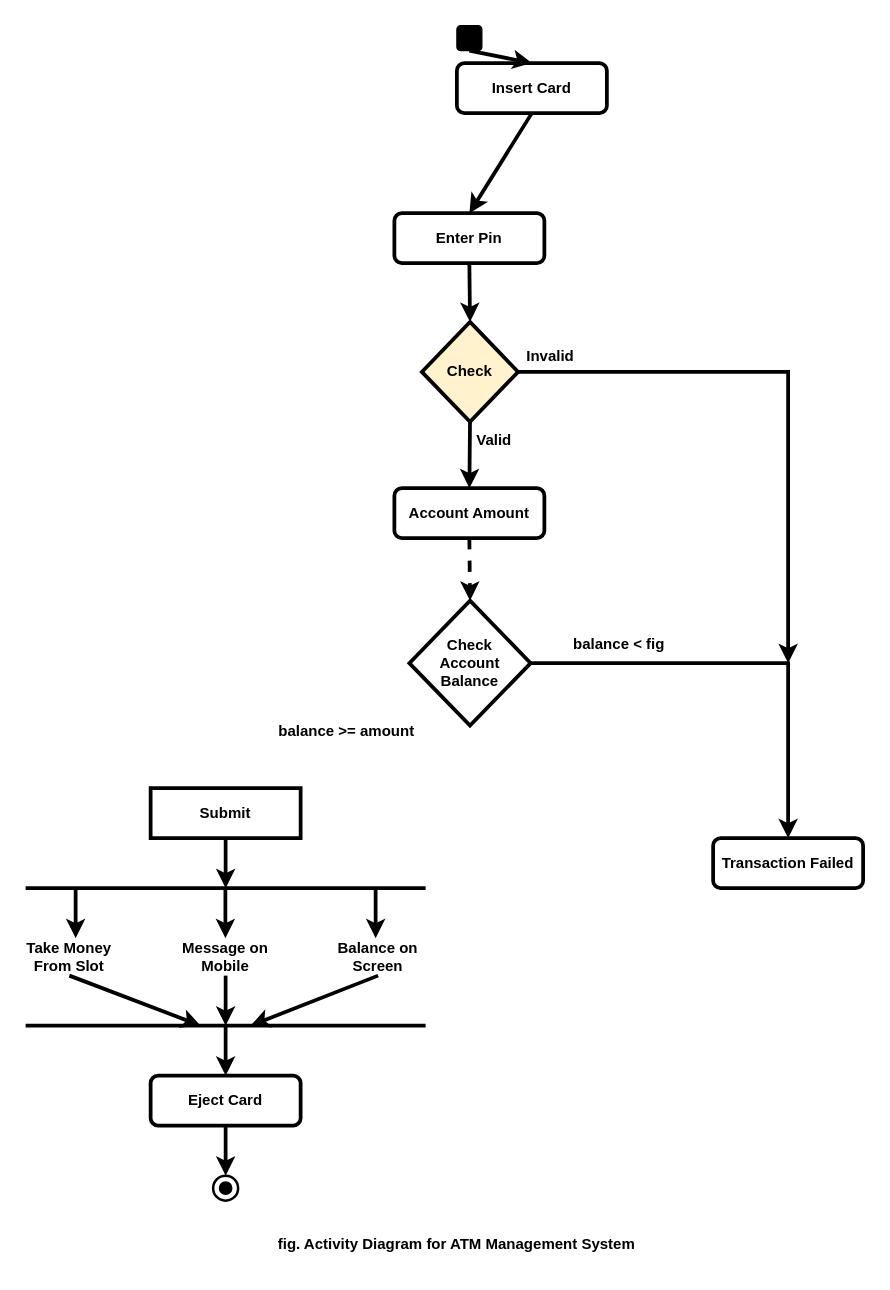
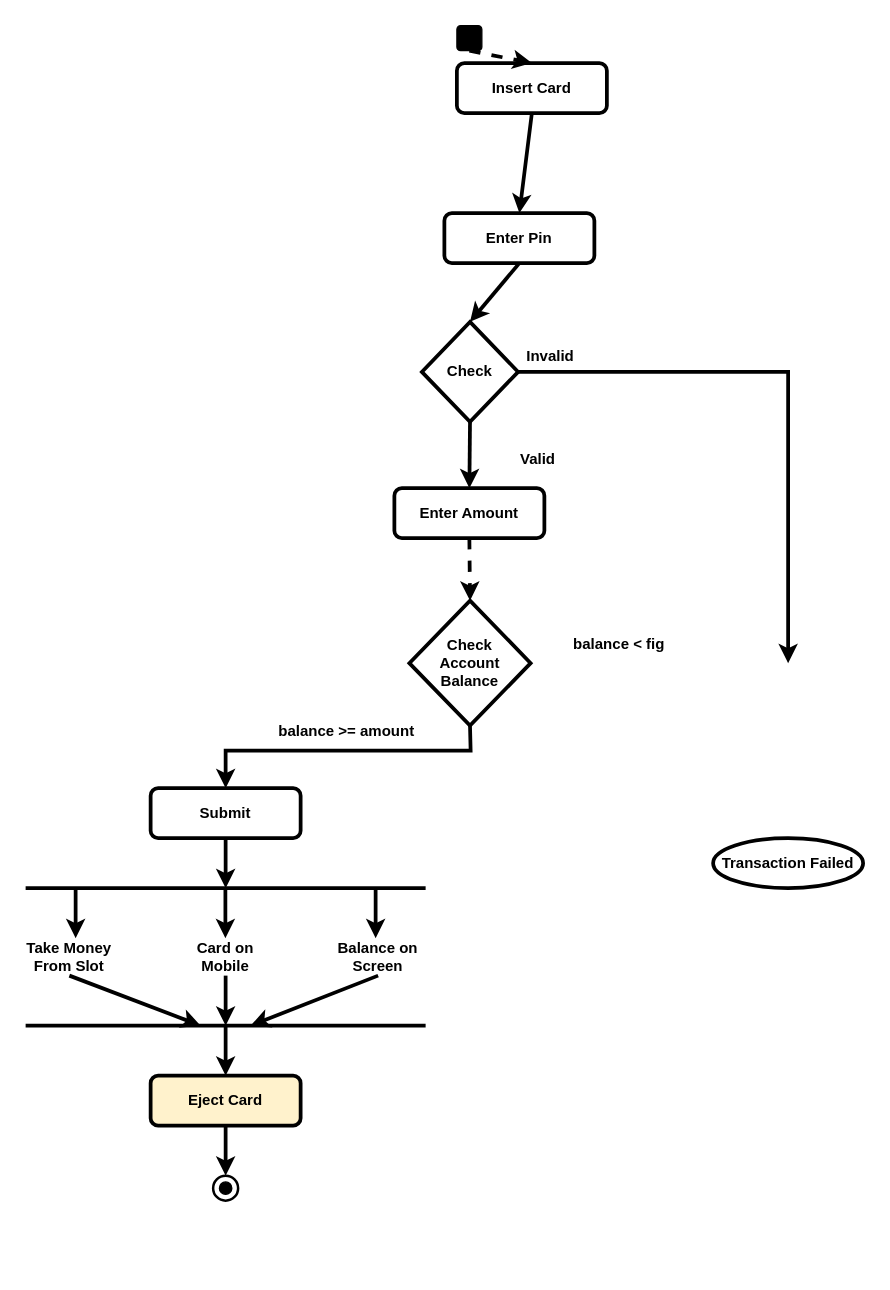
edge "a" -> "Insert Card": style solid -> dashed
node "Enter Pin": moved (469, 238) -> (519, 238)
node "Check": fillcolor #fff2cc -> #ffffff
node "Valid": moved (494, 441) -> (538, 459)
node "Account Amount": label "Account Amount" -> "Enter Amount"
edge "Check Account Balance" -> "Transaction Failed": removed
edge "Check Account Balance" -> "Submit": added
node "Submit": shape rectangle -> rounded rectangle
node "Transaction Failed": shape rounded rectangle -> ellipse
node "Message on Mobile": label "Message on Mobile" -> "Card on Mobile"
node "Eject Card": fillcolor #ffffff -> #fff2cc
node "fig. Activity Diagram for ATM Management System": removed
